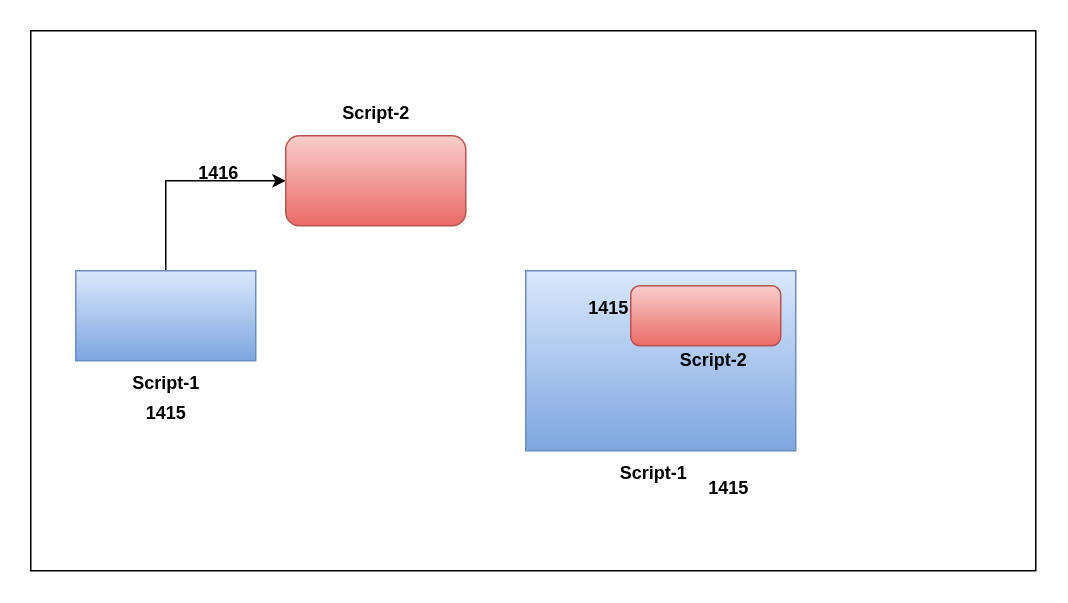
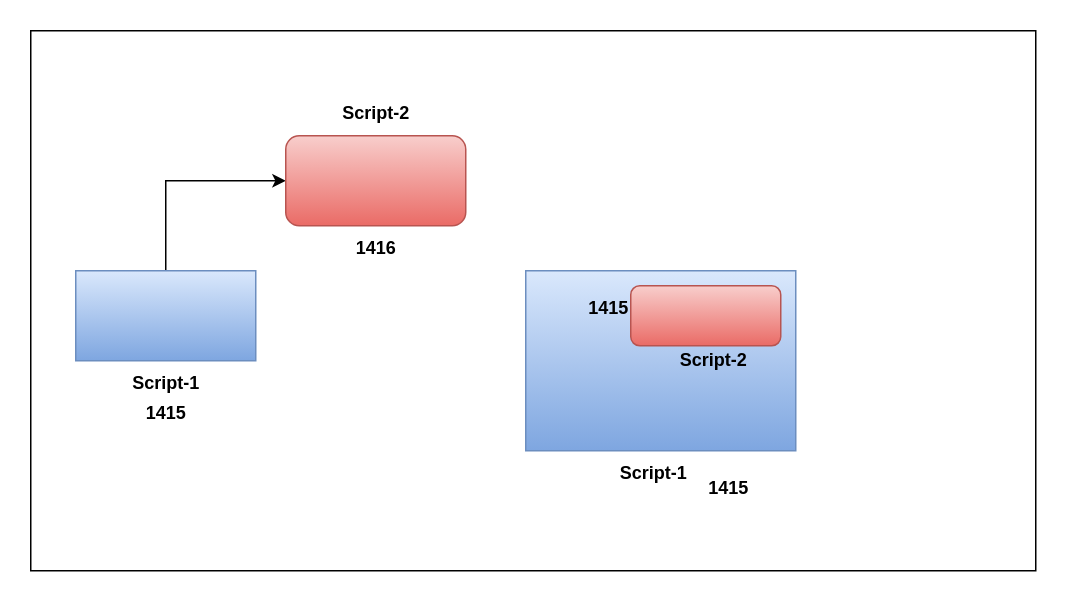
node "1416": moved (218, 173) -> (376, 248)
